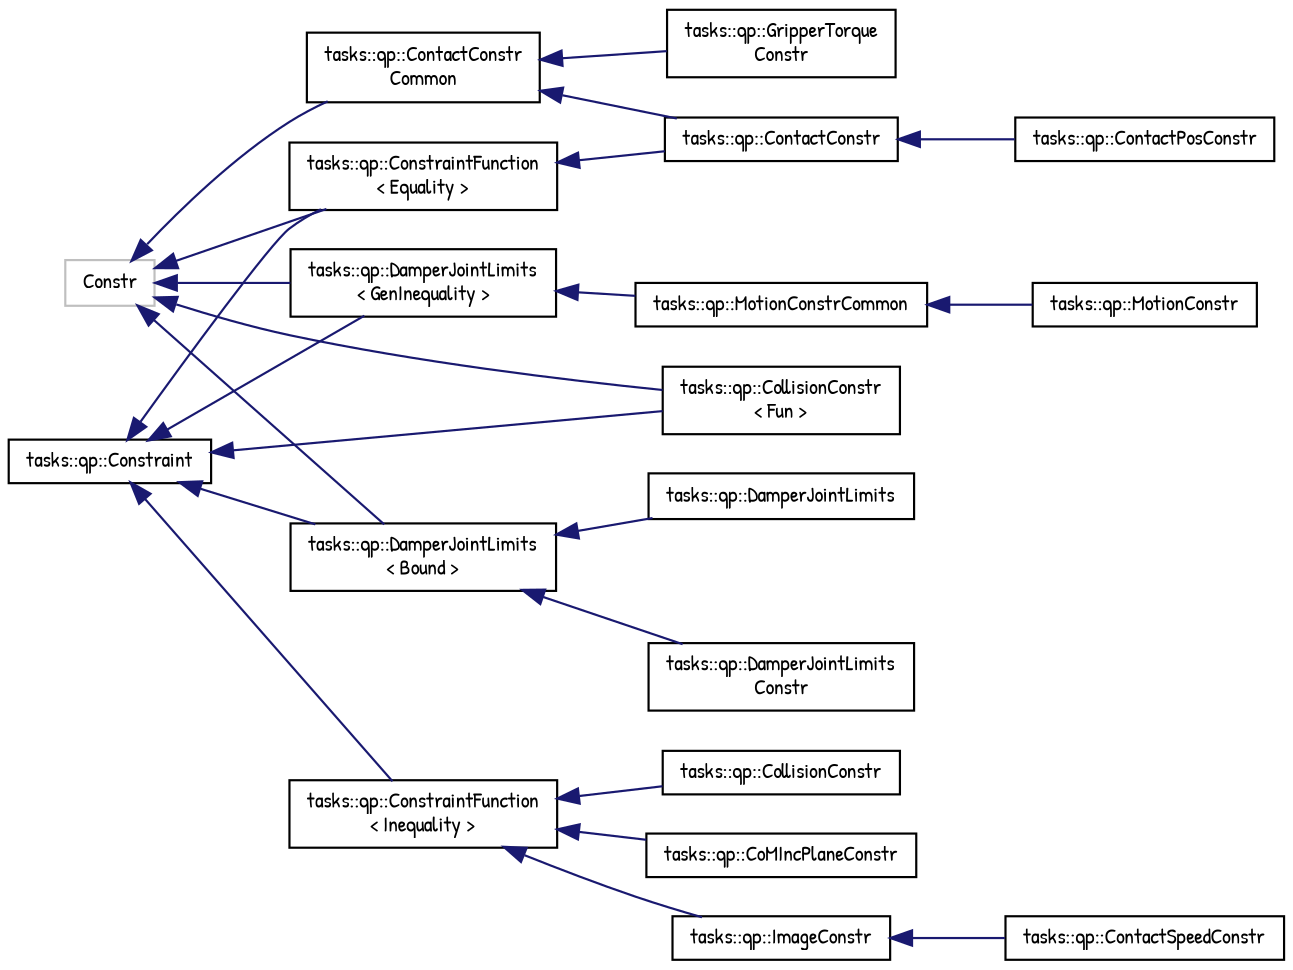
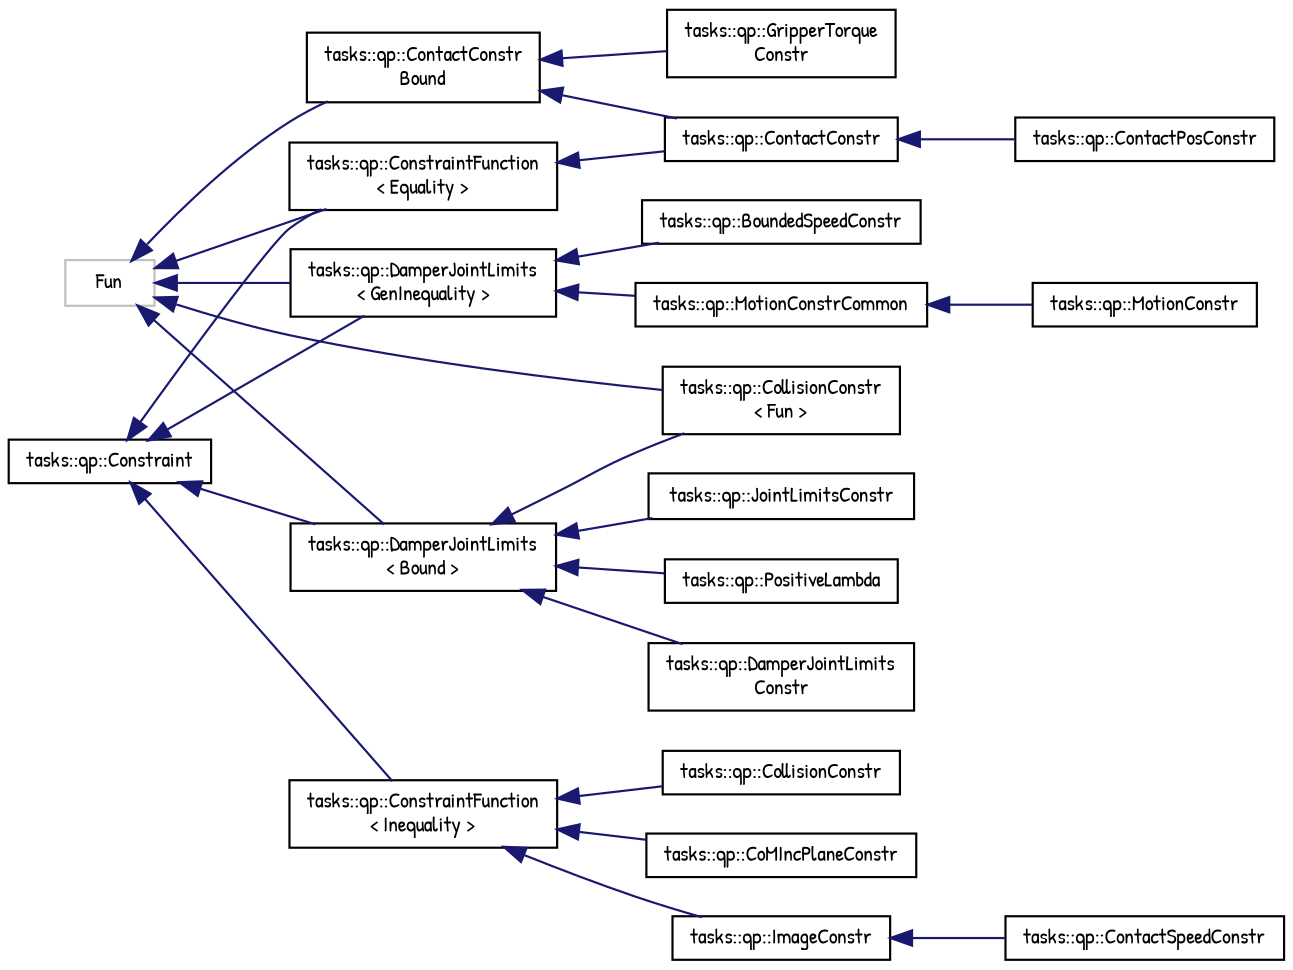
node "tasks::qp::ContactConstr Common": label "tasks::qp::ContactConstr Common" -> "tasks::qp::ContactConstr Bound"
node "tasks::qp::BoundedSpeedConstr": added
node "Constr": label "Constr" -> "Fun"
edge "tasks::qp::CollisionConstr < Fun >" -> "tasks::qp::Constraint": now "tasks::qp::CollisionConstr < Fun >" -> "tasks::qp::DamperJointLimits < Bound >"
node "tasks::qp::DamperJointLimits": label "tasks::qp::DamperJointLimits" -> "tasks::qp::JointLimitsConstr"
node "tasks::qp::PositiveLambda": added
